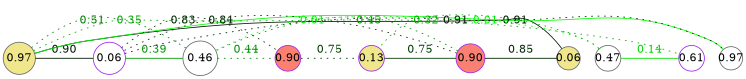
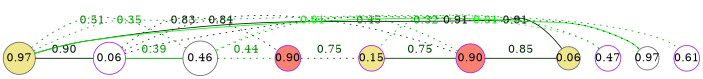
node "0.13": label "0.13" -> "0.15"
node "0.47": color gray40 -> purple
edge "0.47" -- "0.61": removed, label "0.14"
